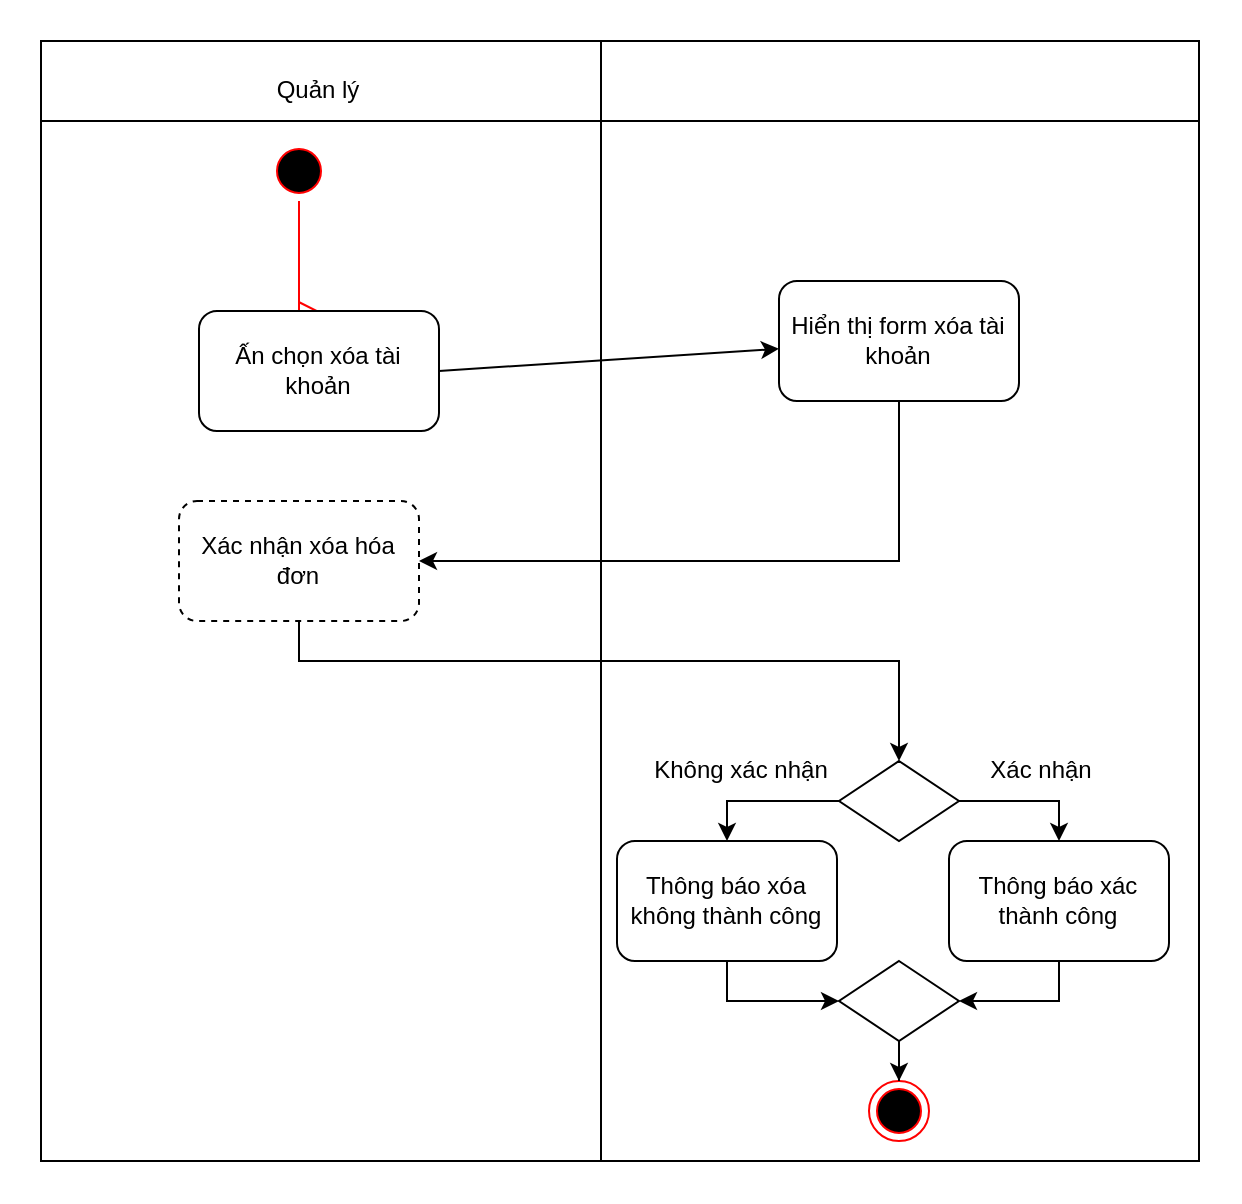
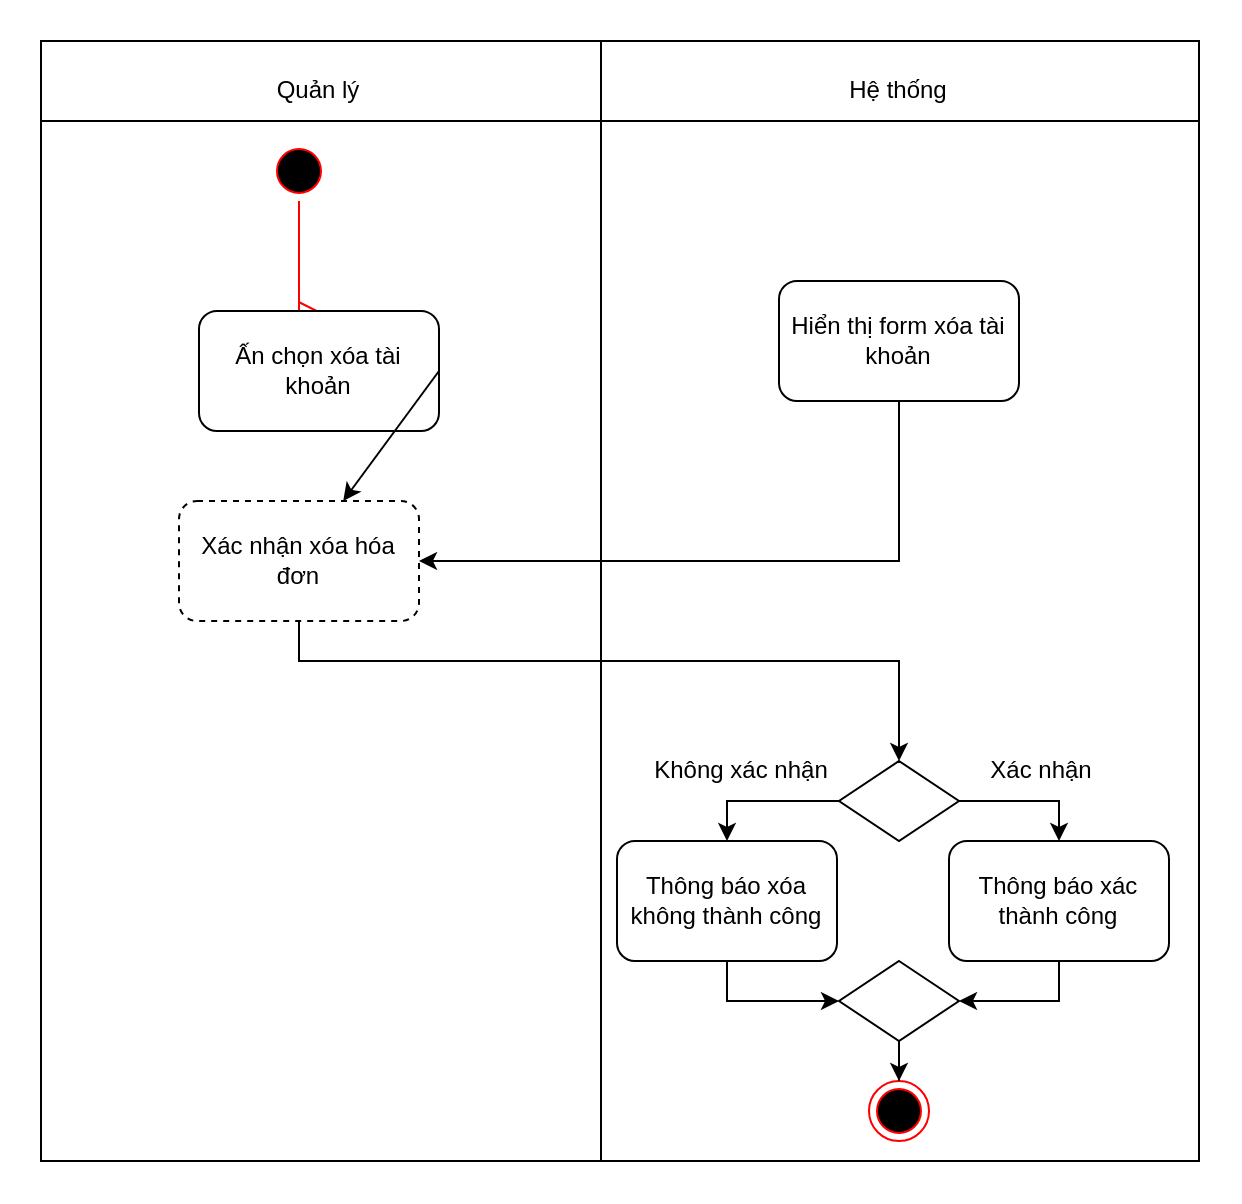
node "Hệ thống": added
edge "Ấn chọn xóa tài khoản" -> "Hiển thị form xóa tài khoản": now "Ấn chọn xóa tài khoản" -> "Xác nhận xóa hóa đơn"
